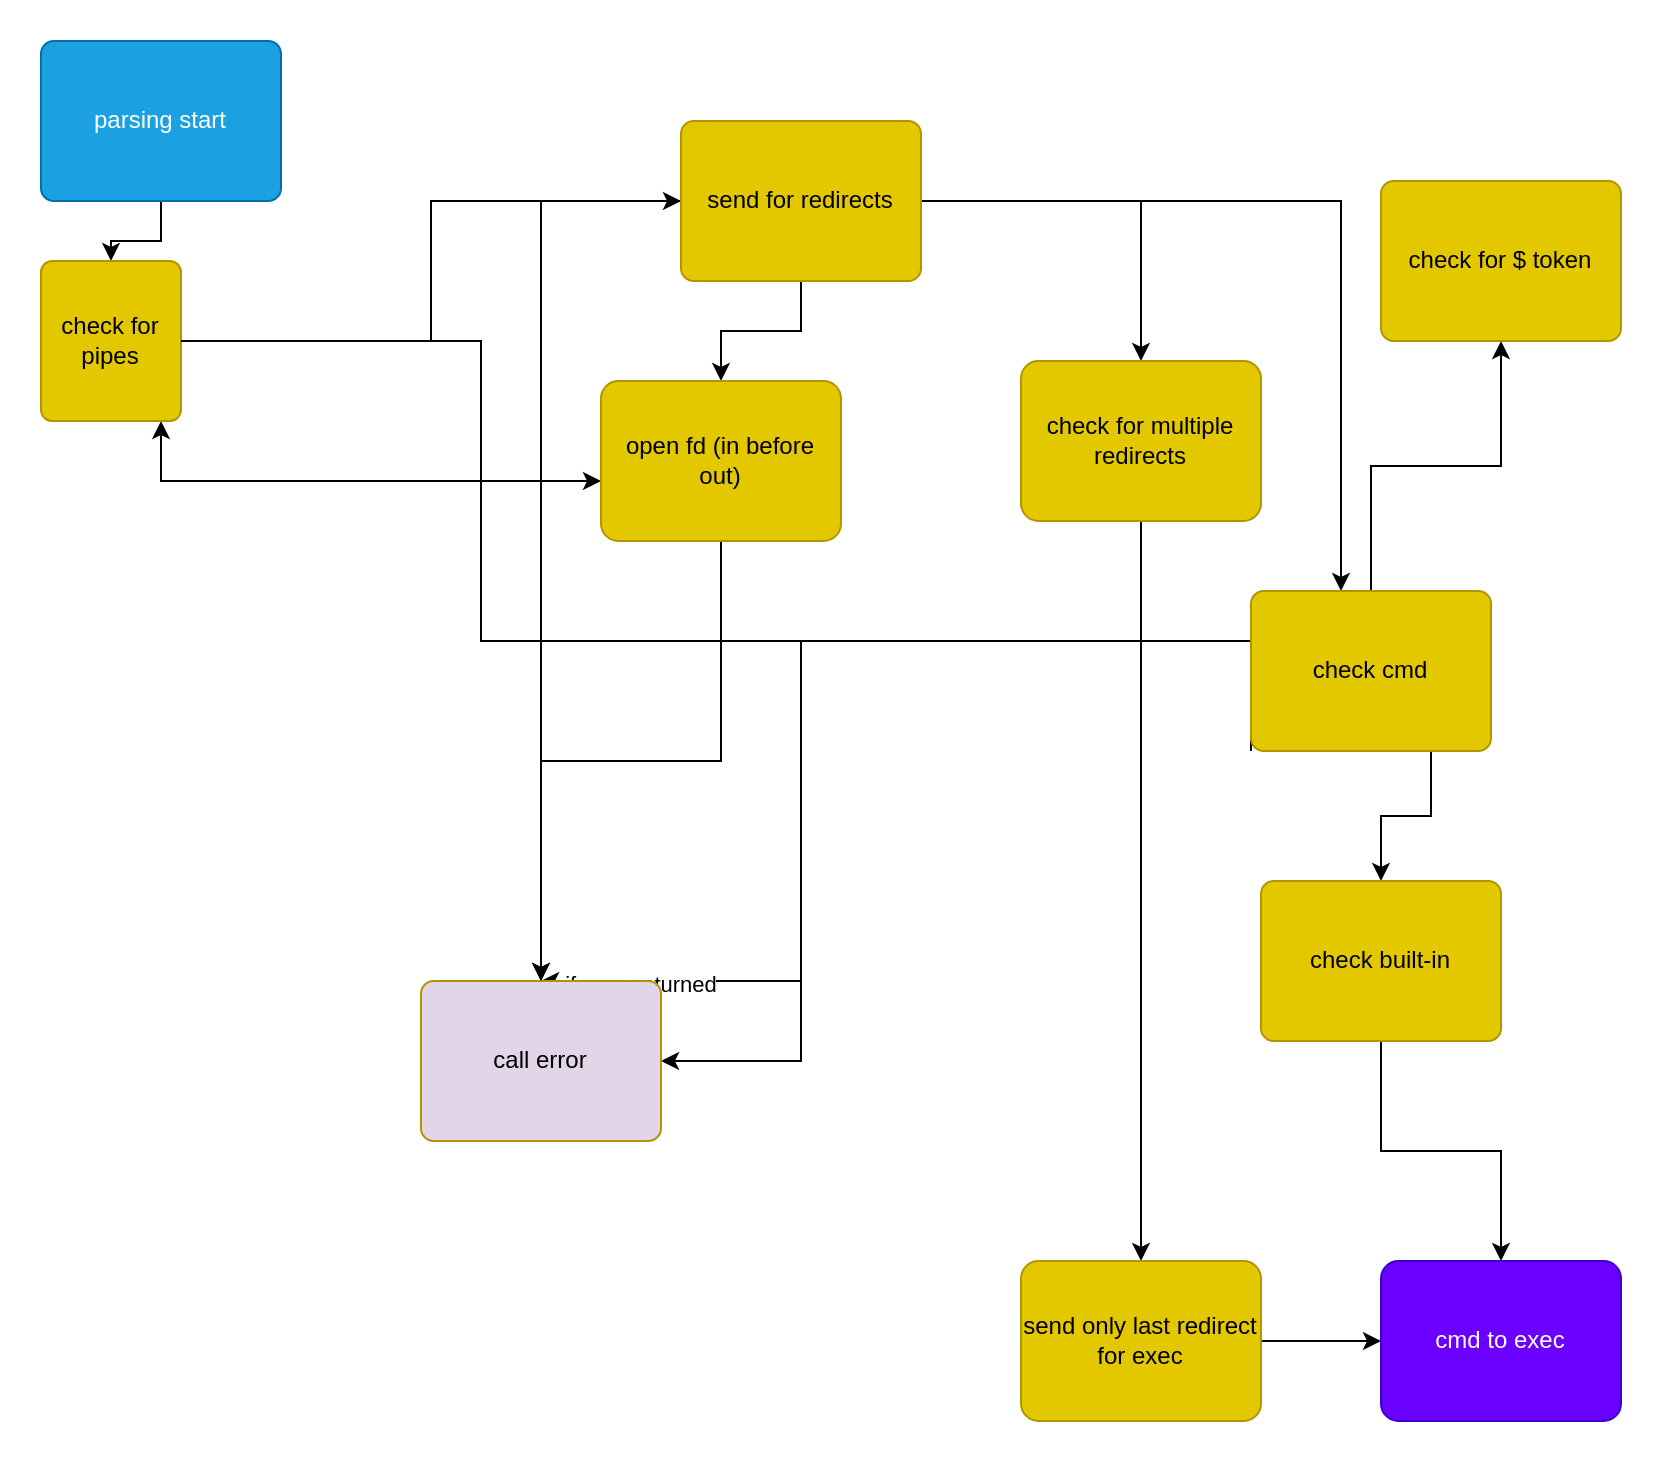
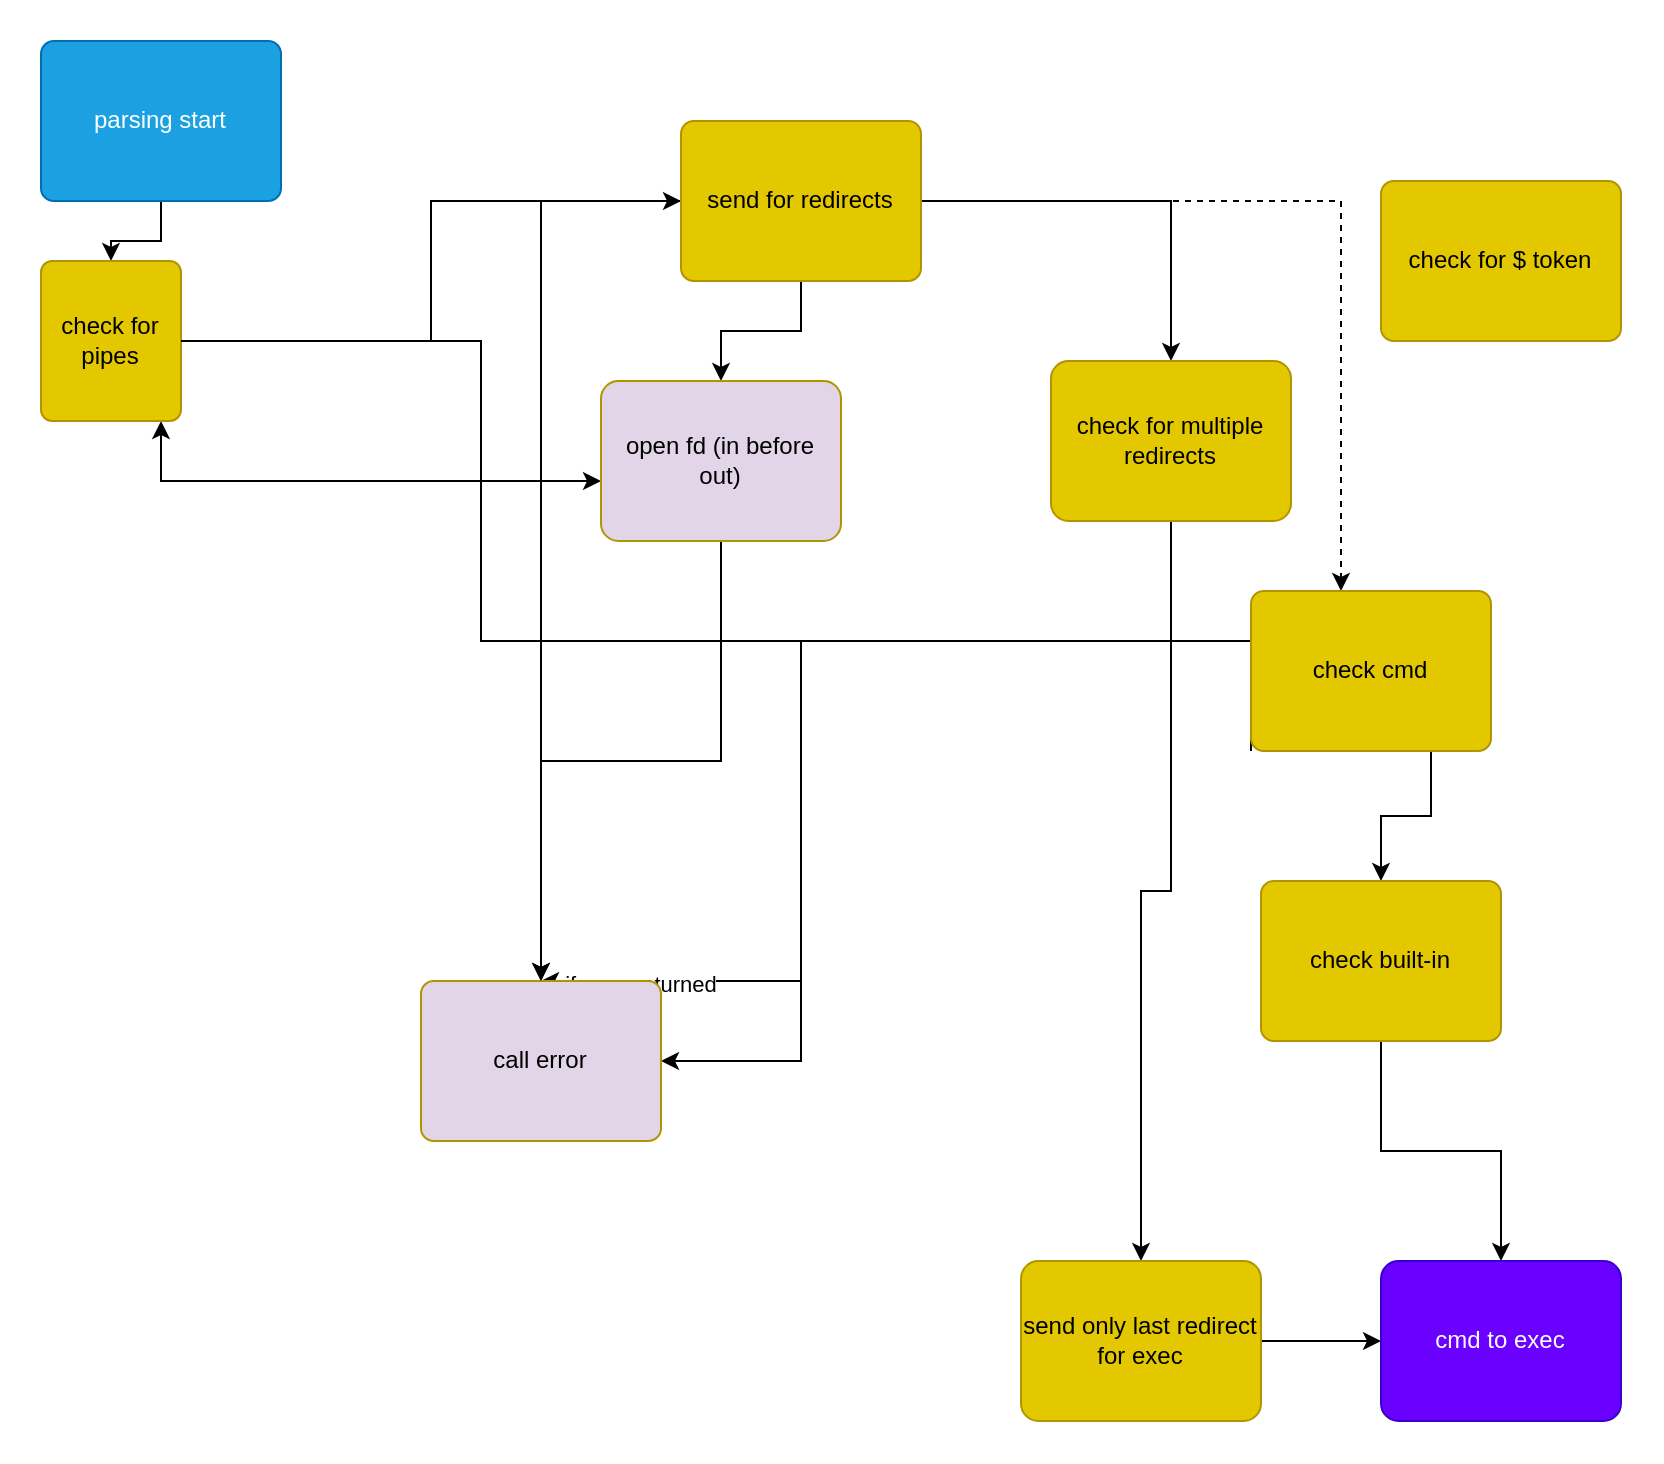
edge "send for redirects" -> "check cmd": style solid -> dashed
node "check for multiple redirects": moved (1141, 441) -> (1171, 441)
node "open fd (in before out)": fillcolor #e3c800 -> #e1d5e7
edge "check cmd" -> "check for $ token": removed
